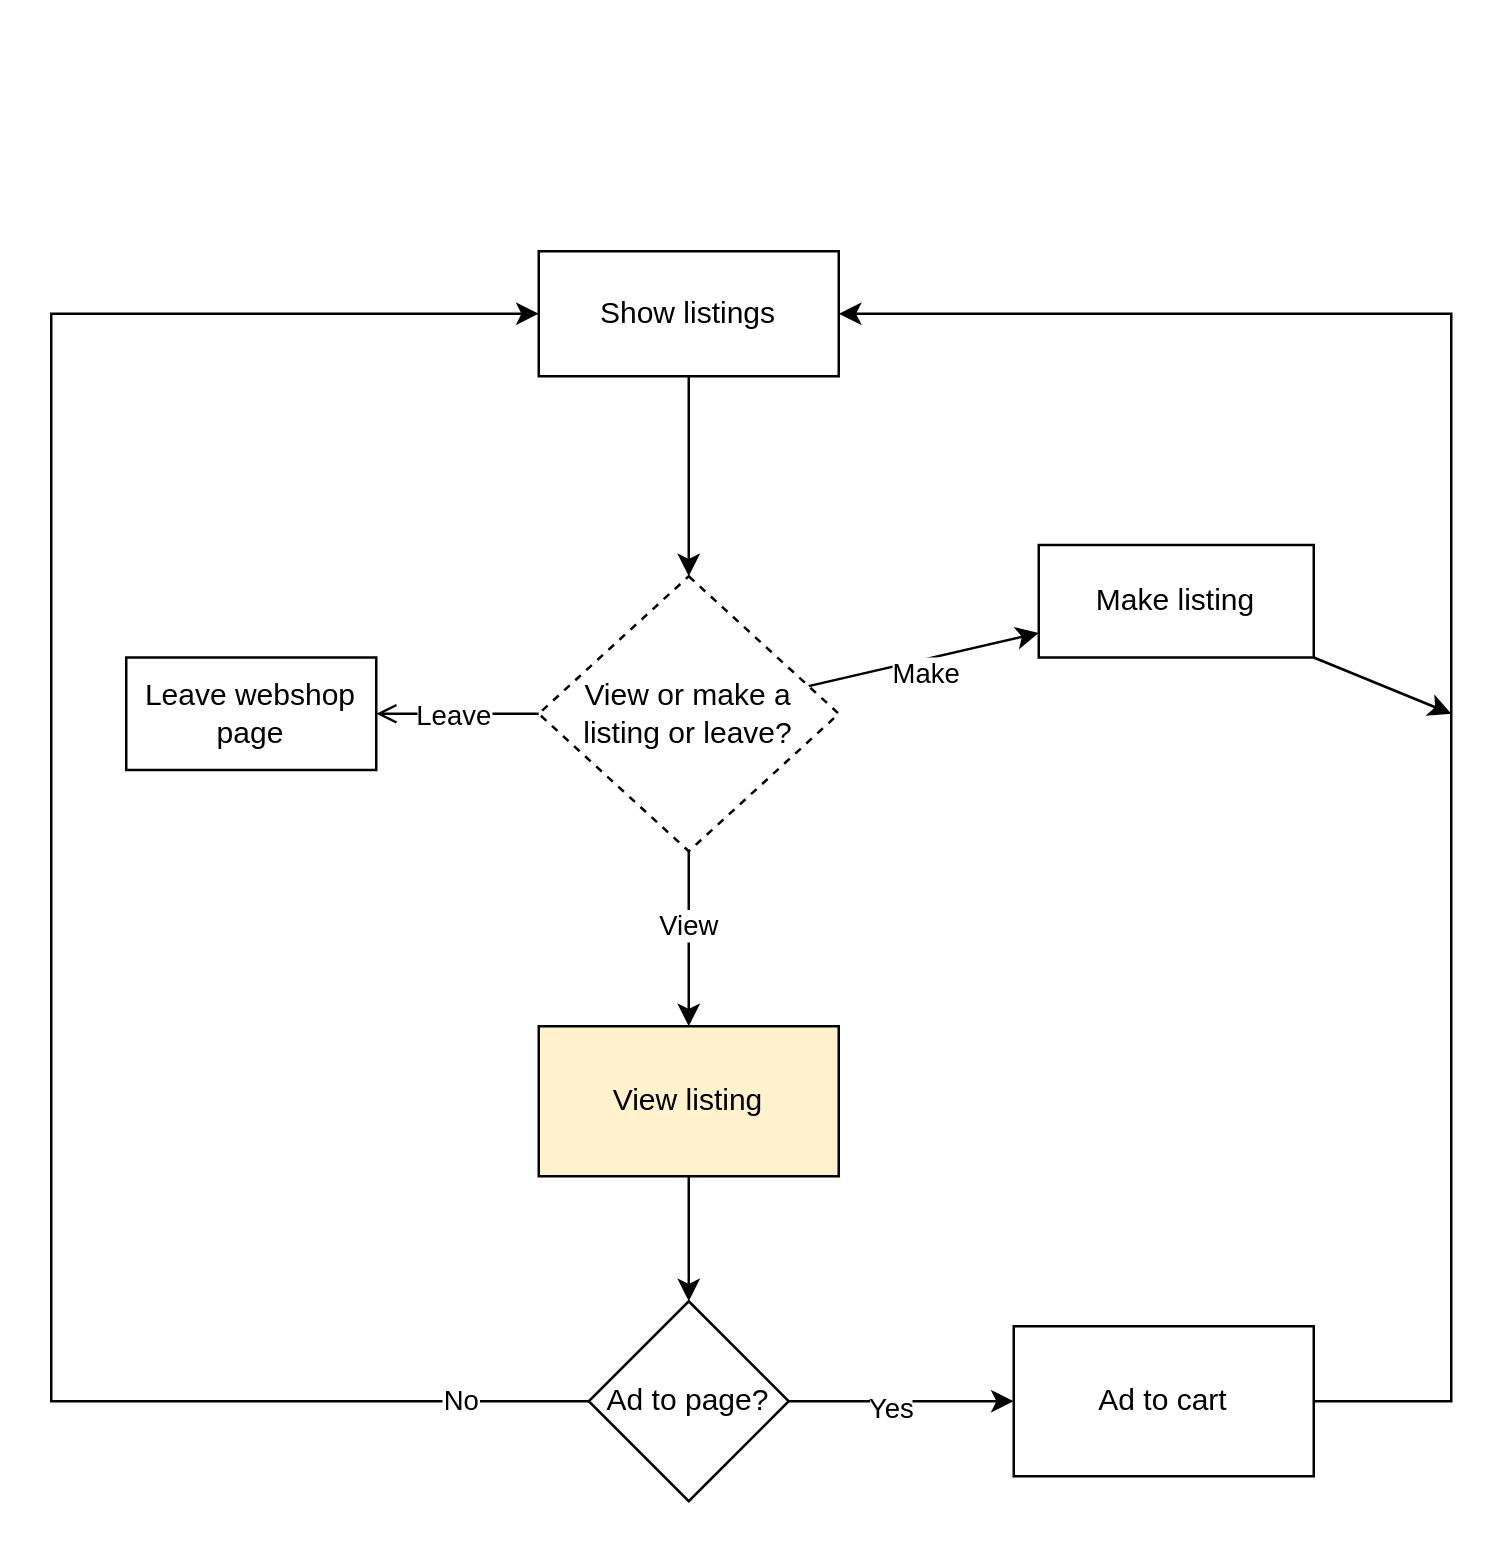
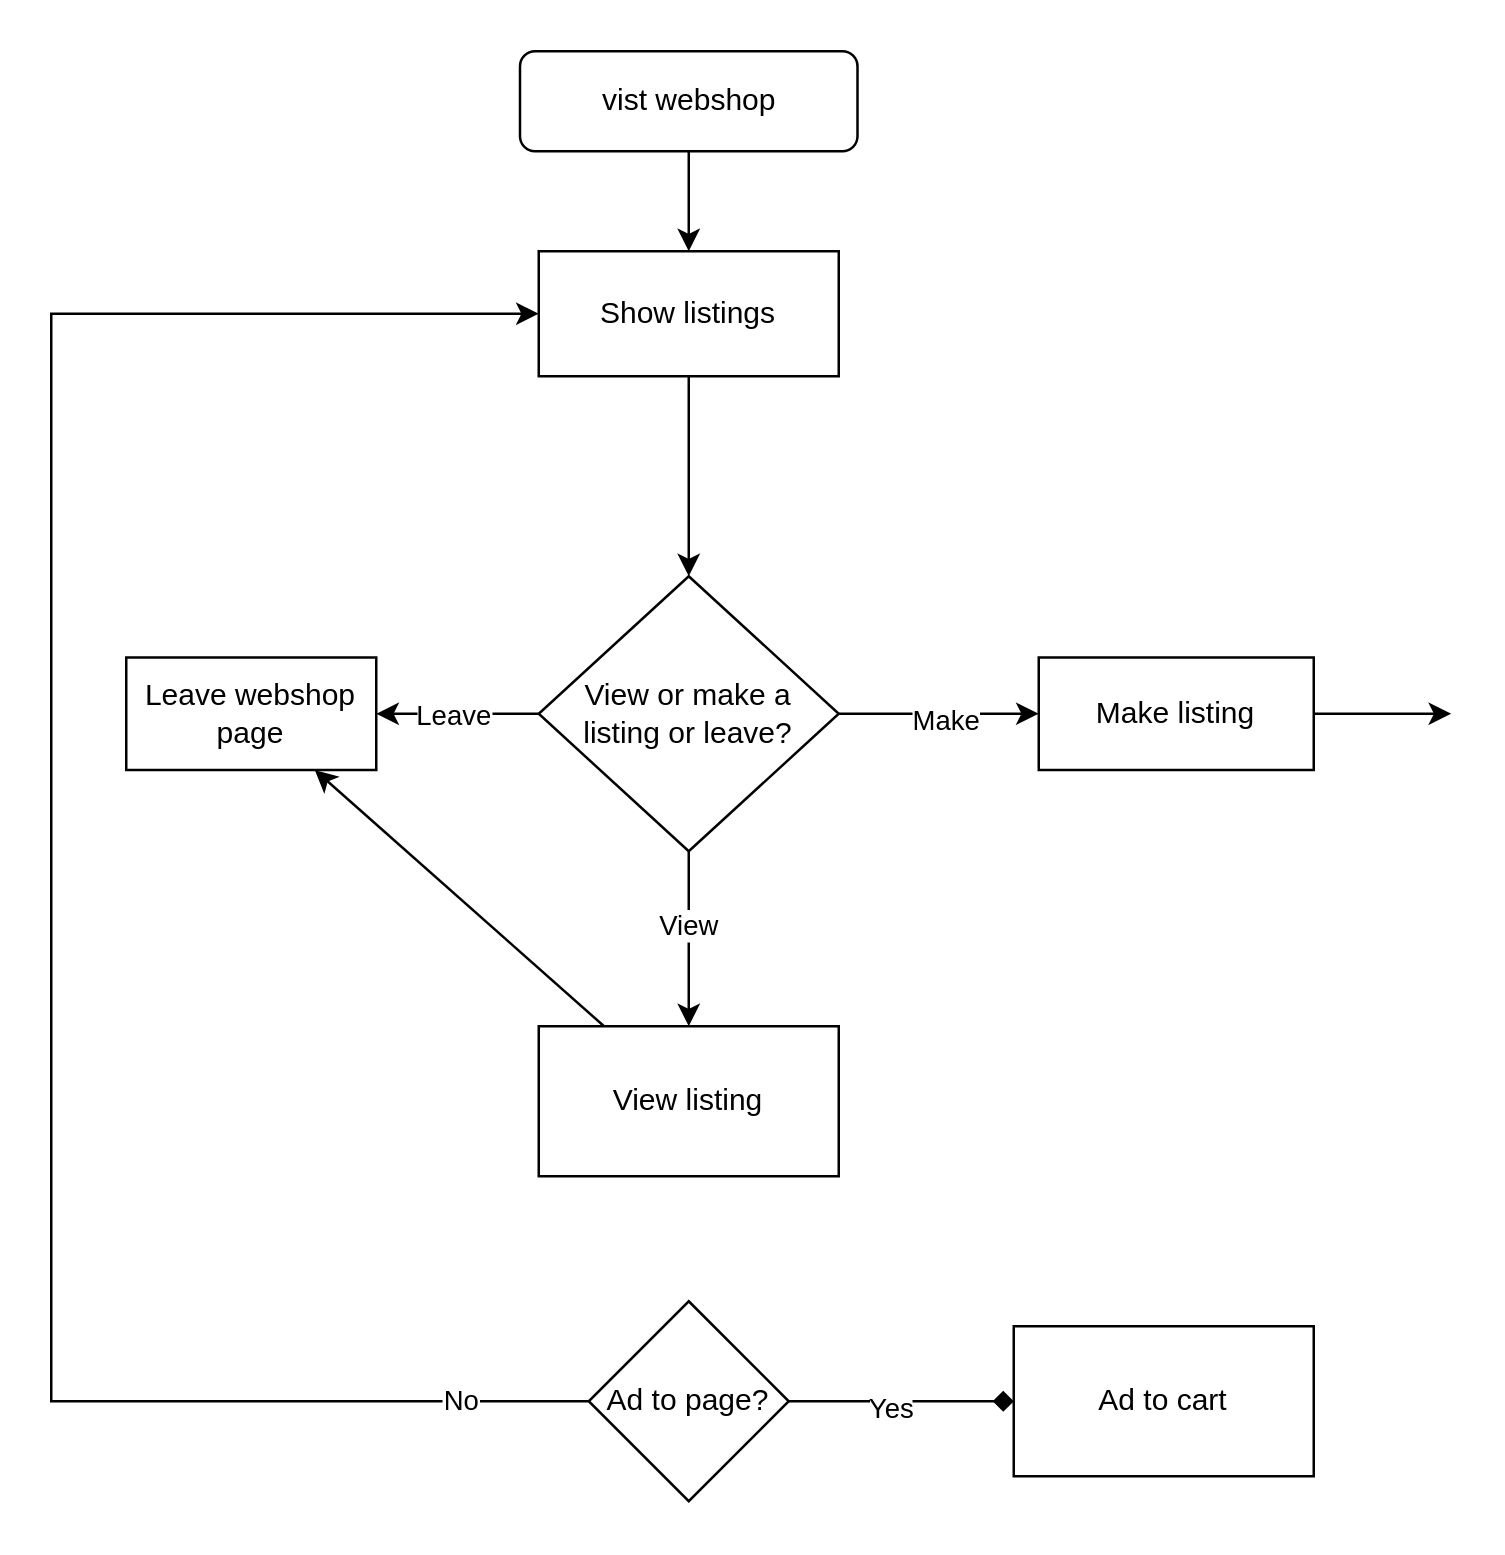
node "vist webshop": added
edge "vist webshop" -> "Show listings": added
node "Make listing": moved (1176, 601) -> (1176, 714)
edge "Ad to cart" -> "Show listings": removed
edge "View or make a listing or leave?" -> "Leave webshop page": arrowhead open -> classic
node "View or make a listing or leave?": style dashed -> solid
node "View listing": fillcolor #fff2cc -> #ffffff
edge "View listing" -> "Ad to page?": now "View listing" -> "Leave webshop page"
edge "Ad to page?" -> "Ad to cart": arrowhead classic -> diamond
